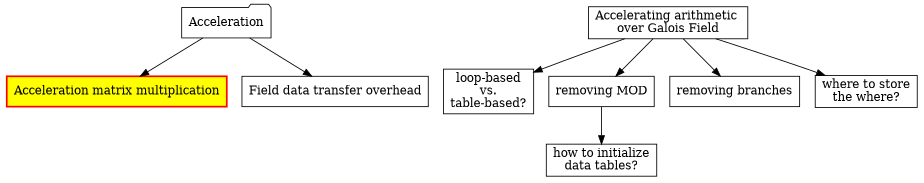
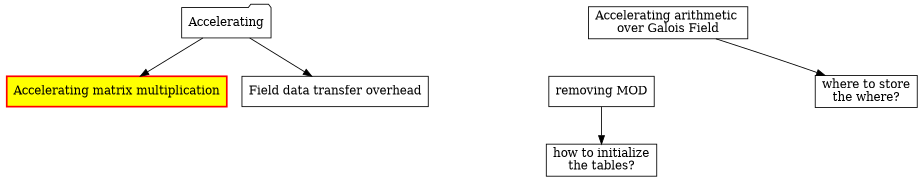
node "Acceleration": label "Acceleration" -> "Accelerating"
edge "Accelerating arithmetic over Galois Field" -> "removing MOD": removed
node "Acceleration matrix multiplication": label "Acceleration matrix multiplication" -> "Accelerating matrix multiplication"
node "loop-based vs. table-based?": removed
node "removing branches": removed
node "how to initialize data tables?": label "how to initialize data tables?" -> "how to initialize the tables?"
